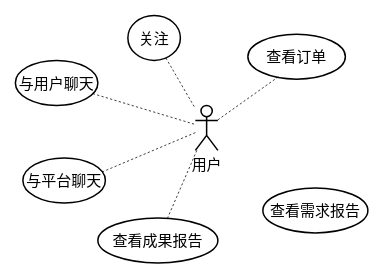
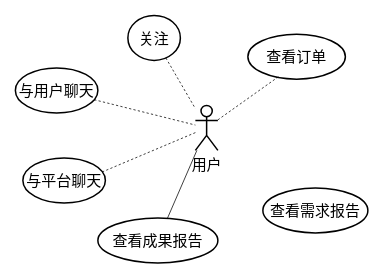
node "与用户聊天": moved (57, 83) -> (57, 90)
edge "用户" -- "查看成果报告": style dashed -> solid
